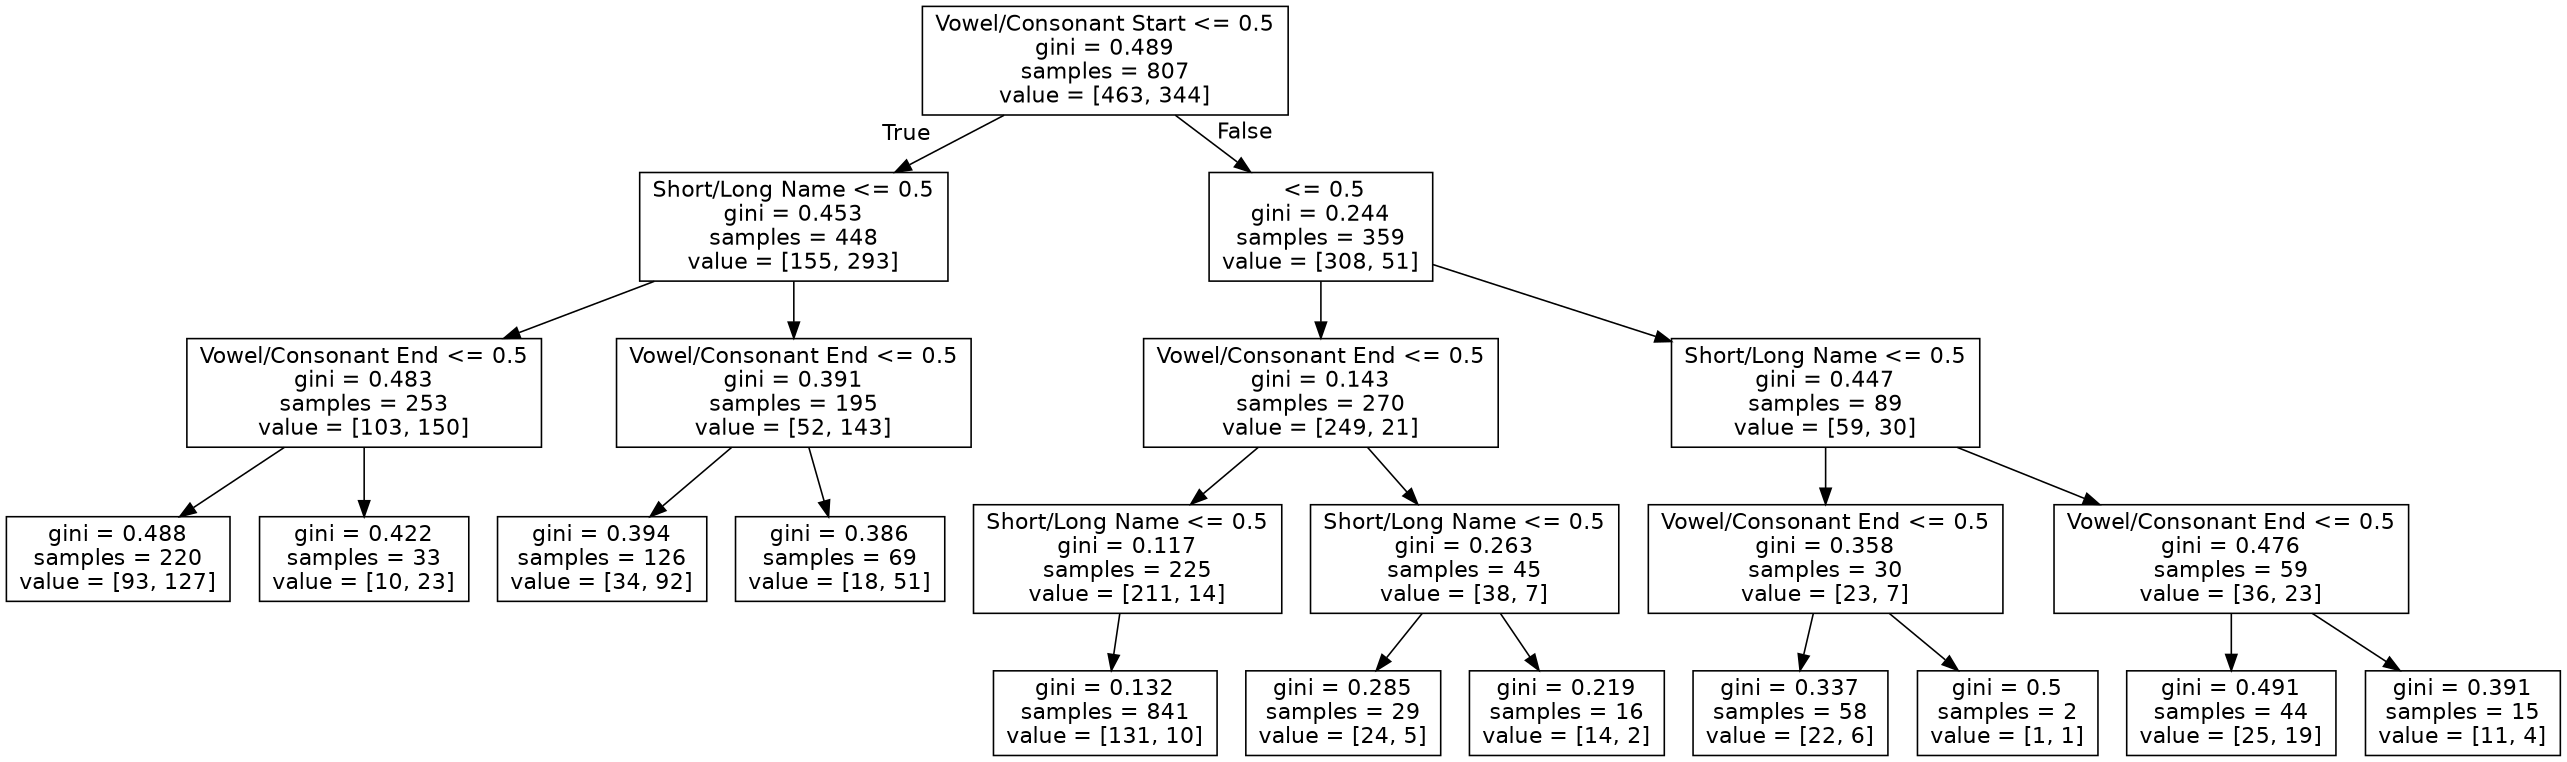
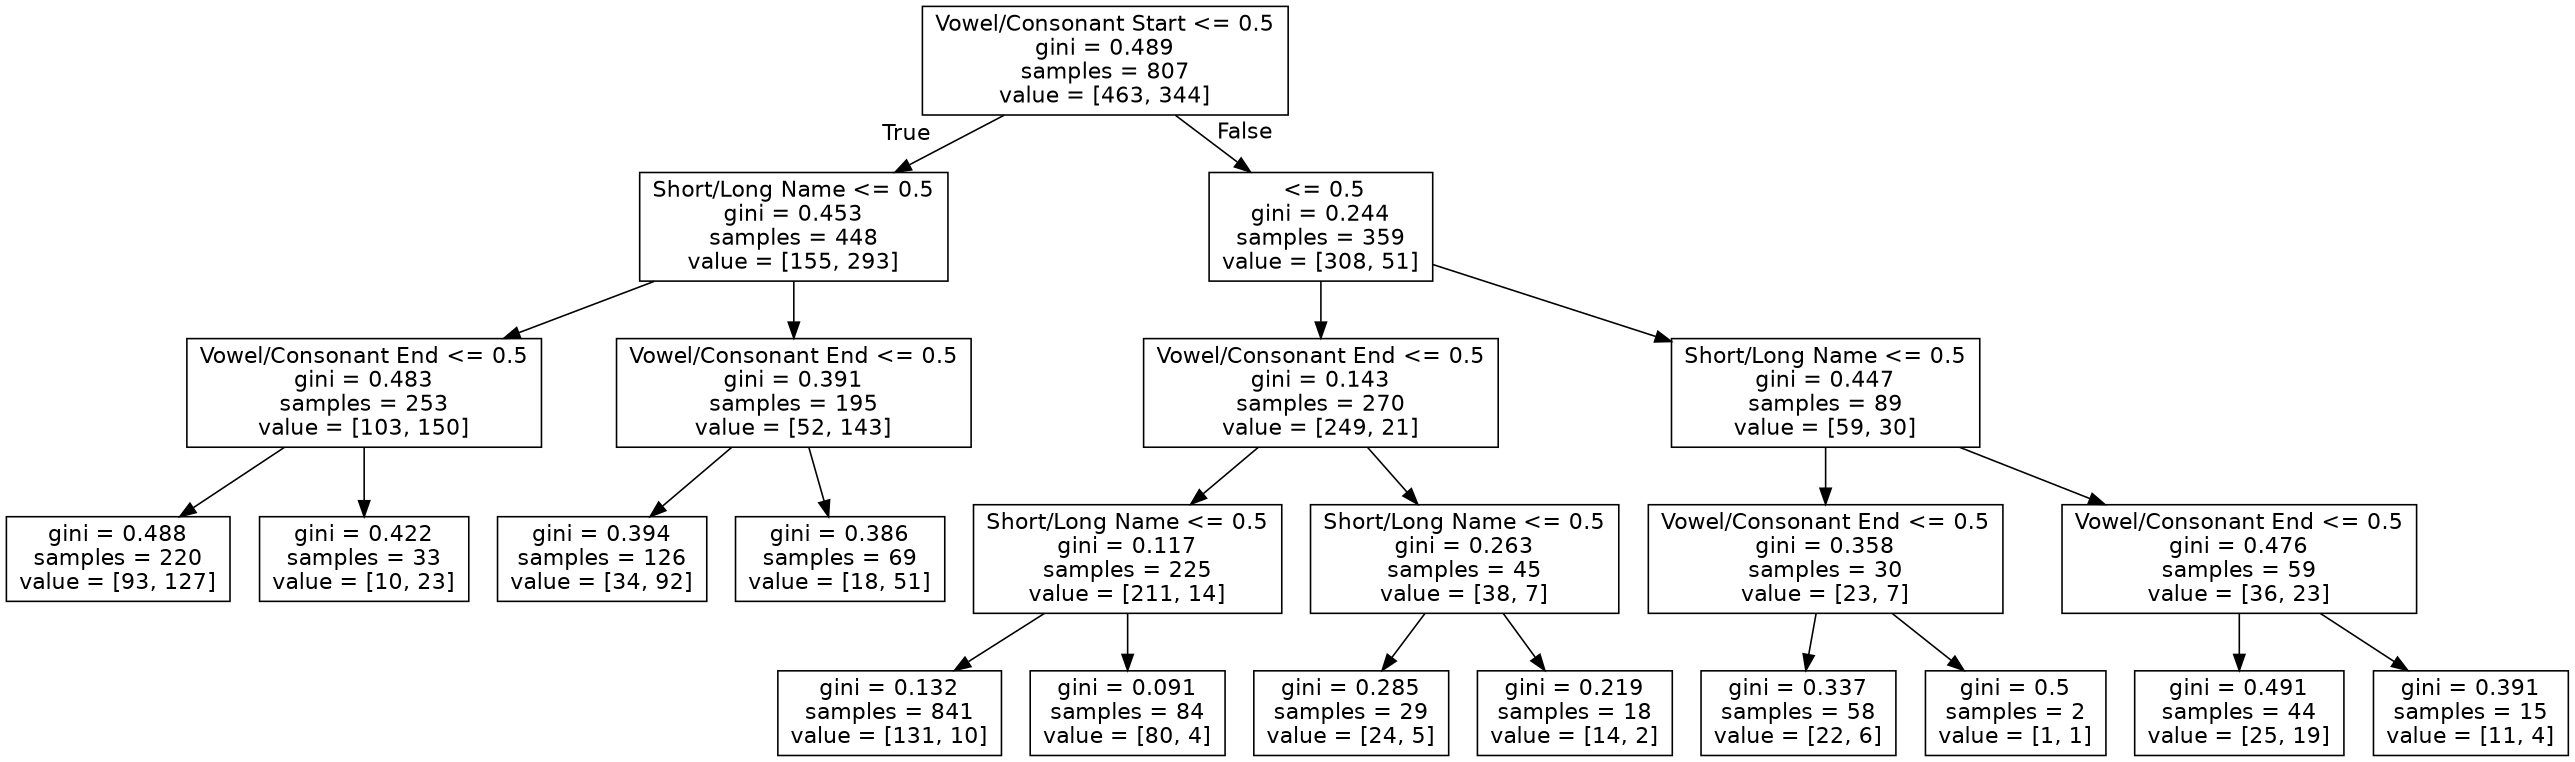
node "gini = 0.091 samples = 84 value = [80, 4]": added
node "gini = 0.219 samples = 16 value = [14, 2]": label "gini = 0.219 samples = 16 value = [14, 2]" -> "gini = 0.219 samples = 18 value = [14, 2]"
